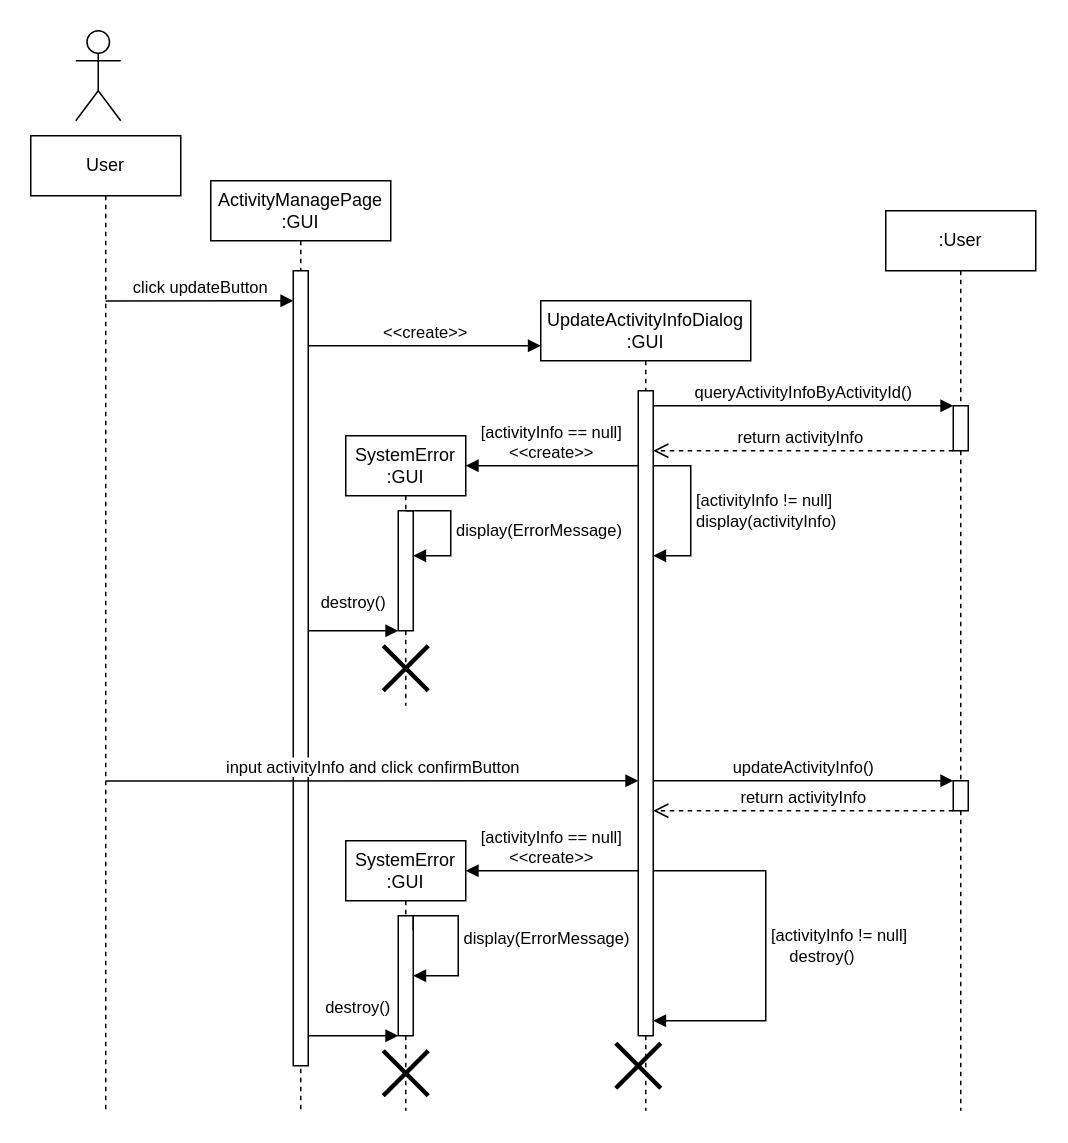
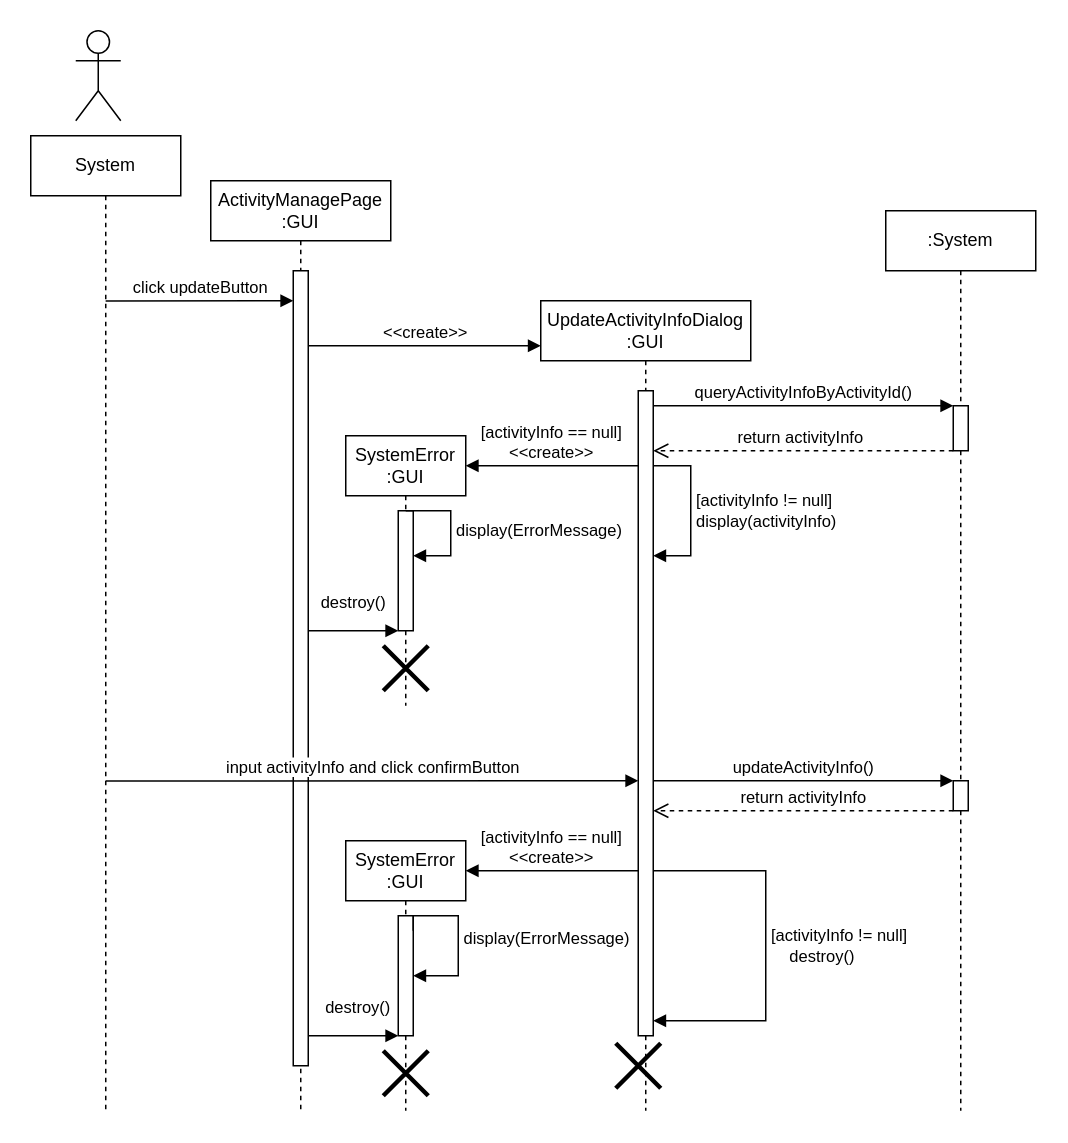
node "User": label "User" -> "System"
node ":User": label ":User" -> ":System"
